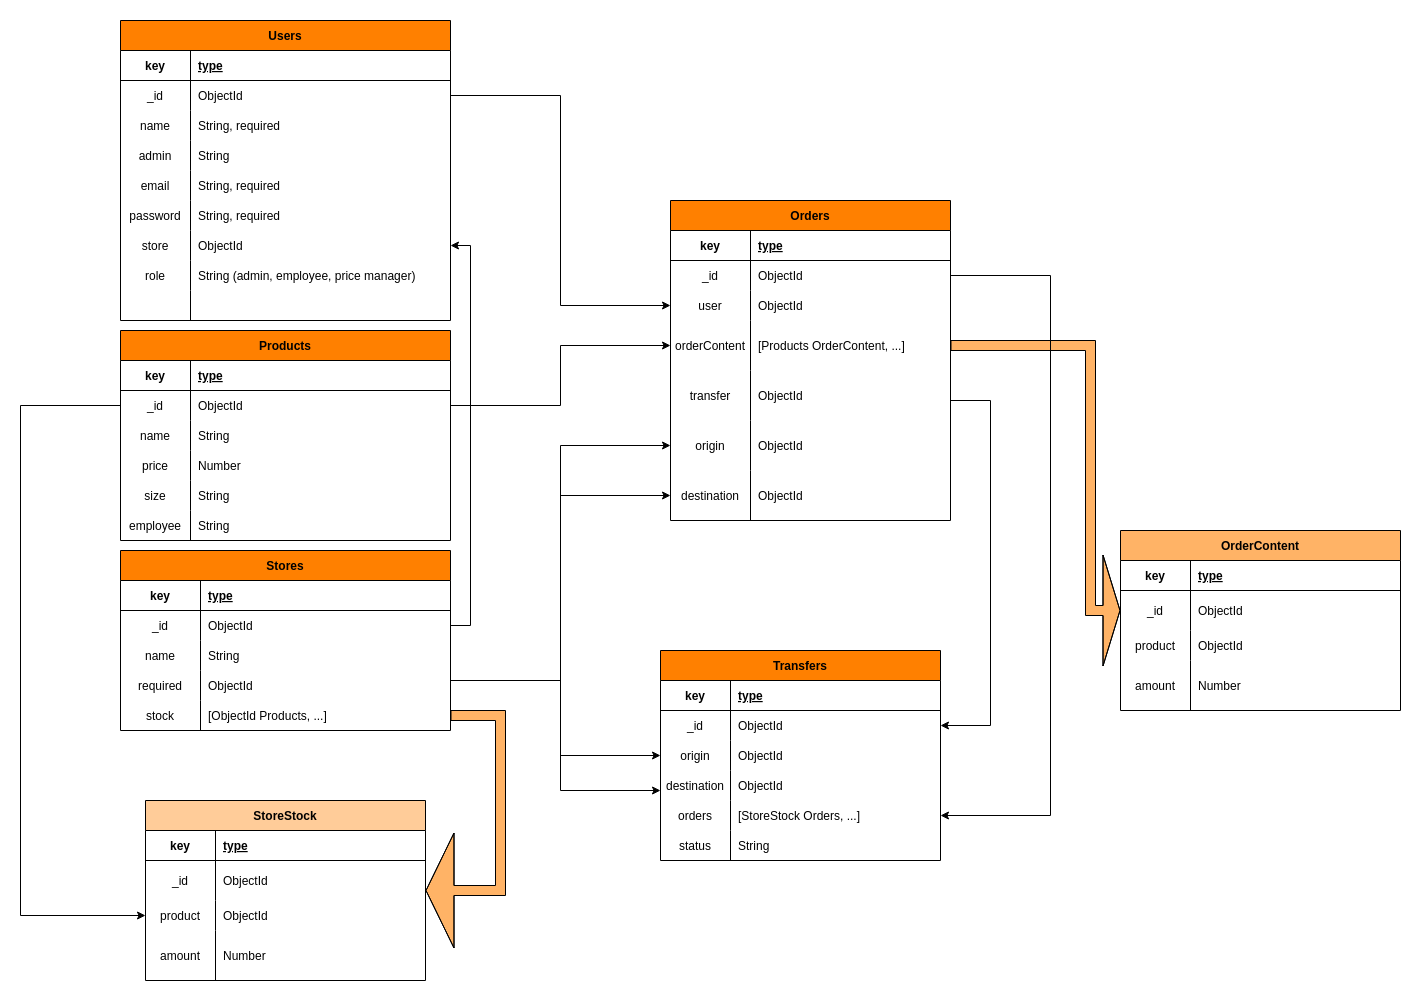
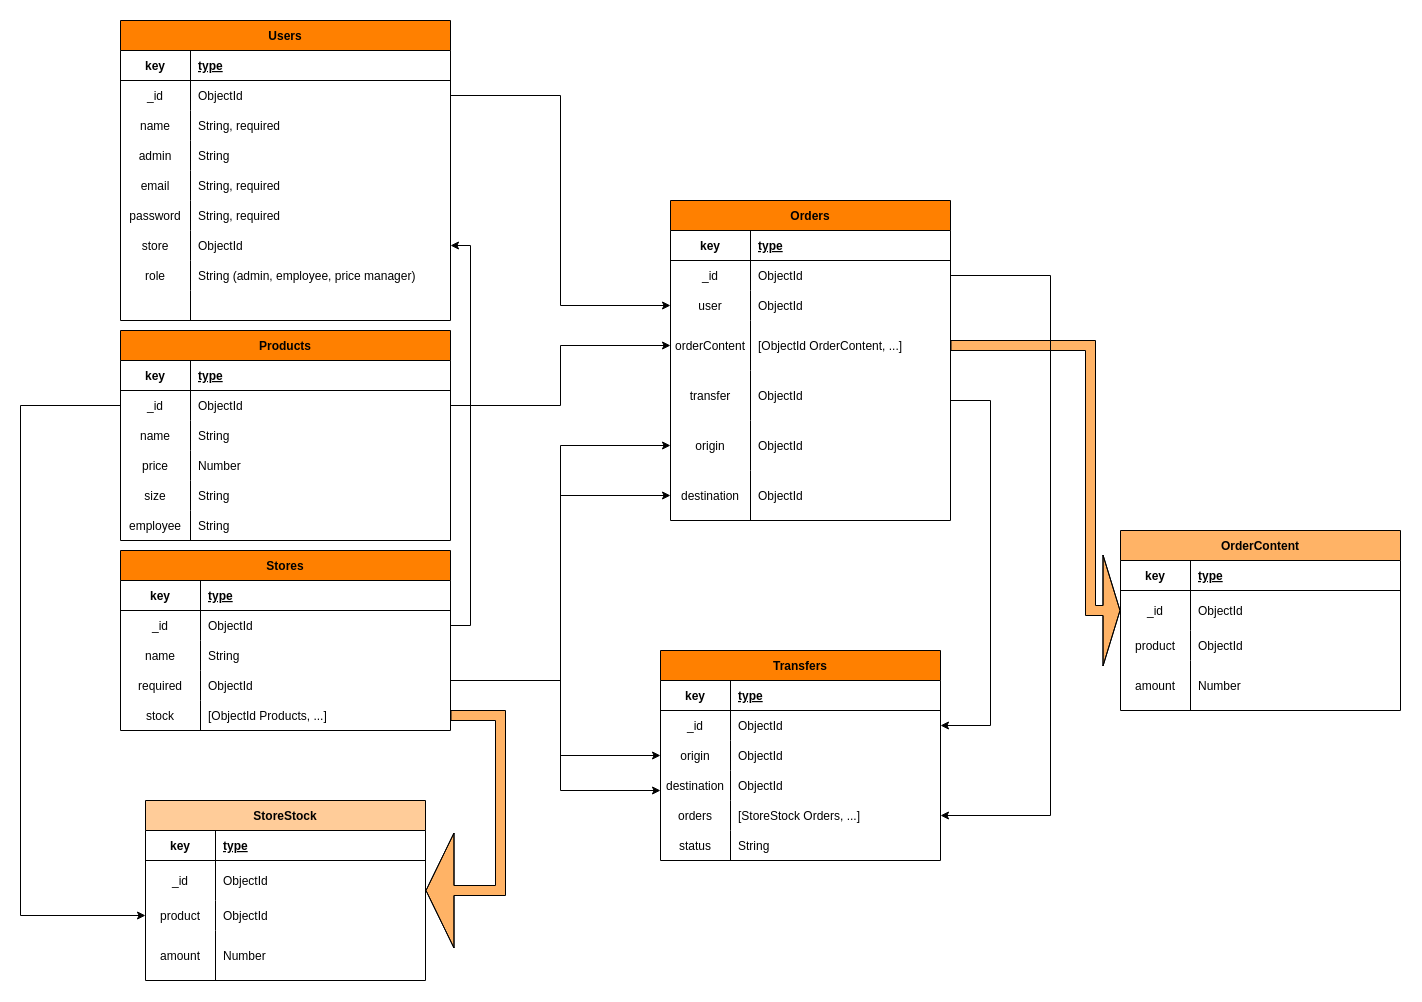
node "[Products OrderContent, ...]": label "[Products OrderContent, ...]" -> "[ObjectId OrderContent, ...]"
